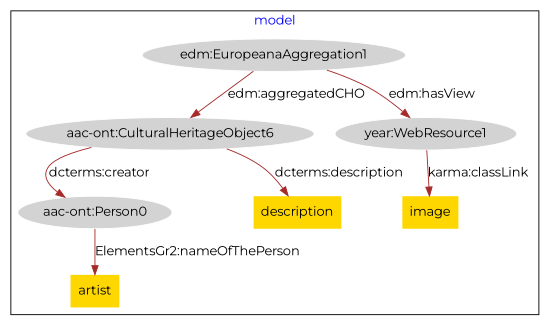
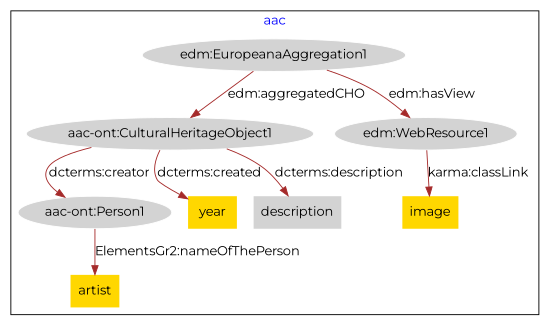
cluster "model": label "model" -> "aac"
node "aac-ont:CulturalHeritageObject6": label "aac-ont:CulturalHeritageObject6" -> "aac-ont:CulturalHeritageObject1"
node "year:WebResource1": label "year:WebResource1" -> "edm:WebResource1"
node "aac-ont:Person0": label "aac-ont:Person0" -> "aac-ont:Person1"
node "year": added
node "description": fillcolor gold -> lightgray
